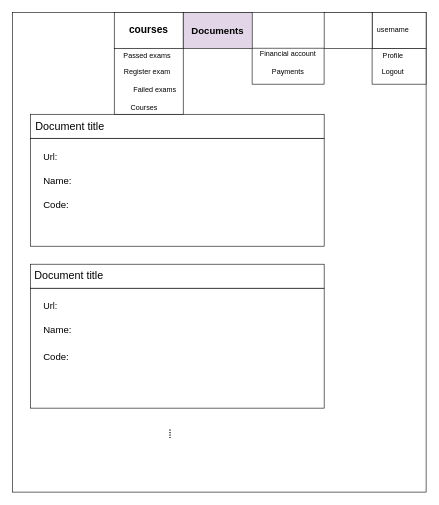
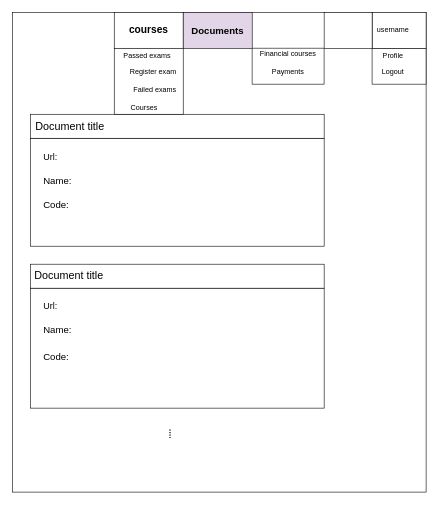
node "Financial account": label "Financial account" -> "Financial courses"
node "Register exam": moved (147, 72) -> (153, 72)
